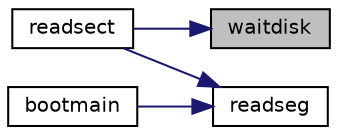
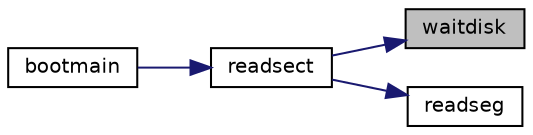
edge "bootmain" -> "readseg": now "bootmain" -> "readsect"
